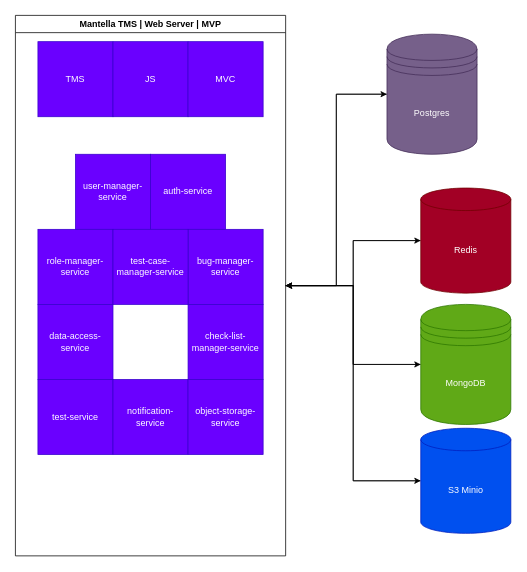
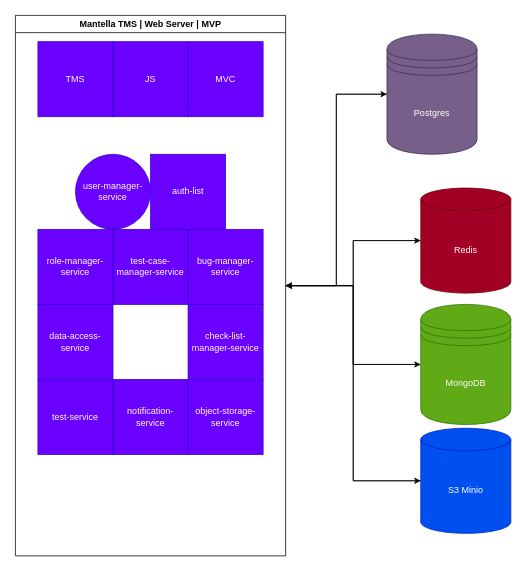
node "user-manager-service": shape rectangle -> ellipse
node "auth-service": label "auth-service" -> "auth-list"
